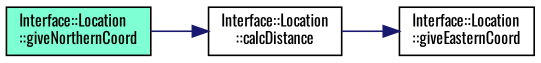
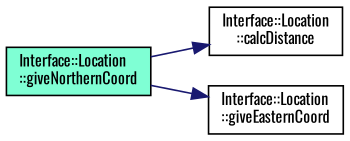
edge "Interface::Location ::calcDistance" -> "Interface::Location ::giveEasternCoord": now "Interface::Location ::giveNorthernCoord" -> "Interface::Location ::giveEasternCoord"
